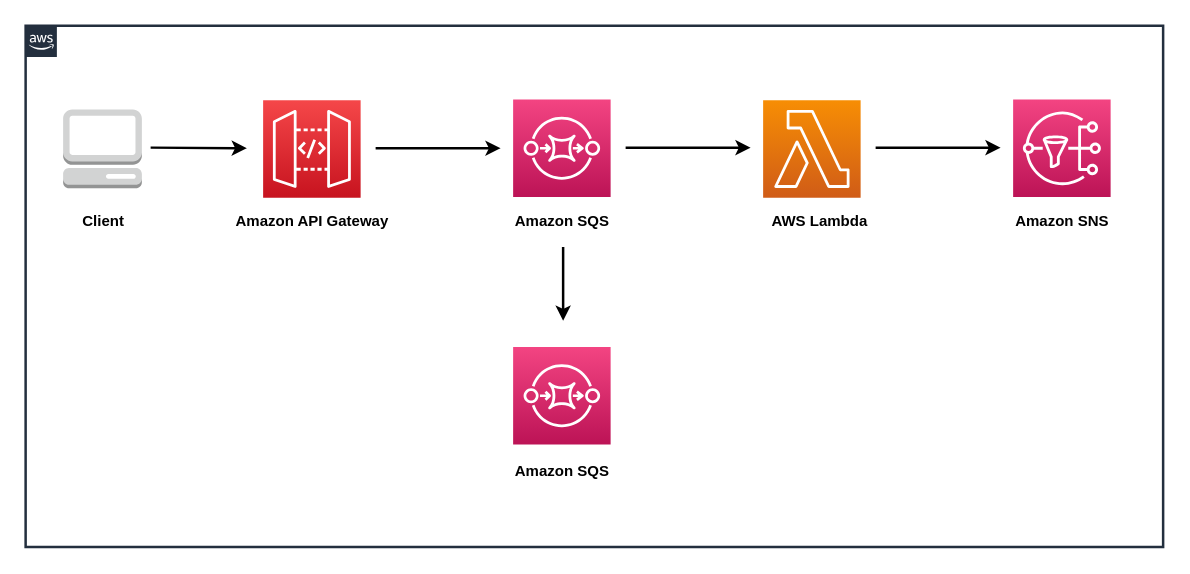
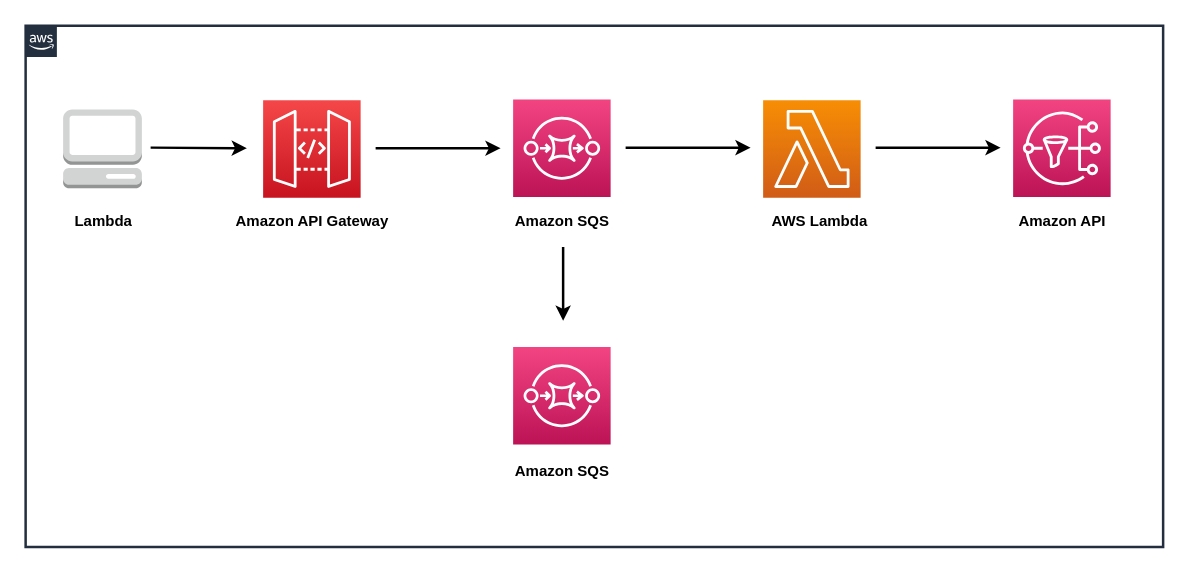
node "Client": label "Client" -> "Lambda"
node "Amazon SNS": label "Amazon SNS" -> "Amazon API"
